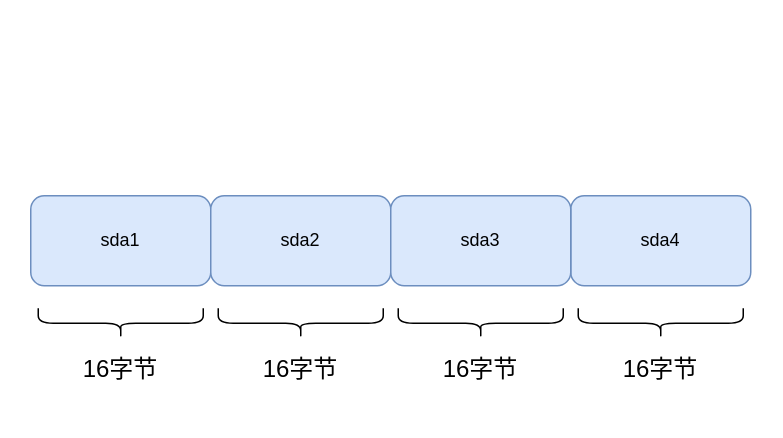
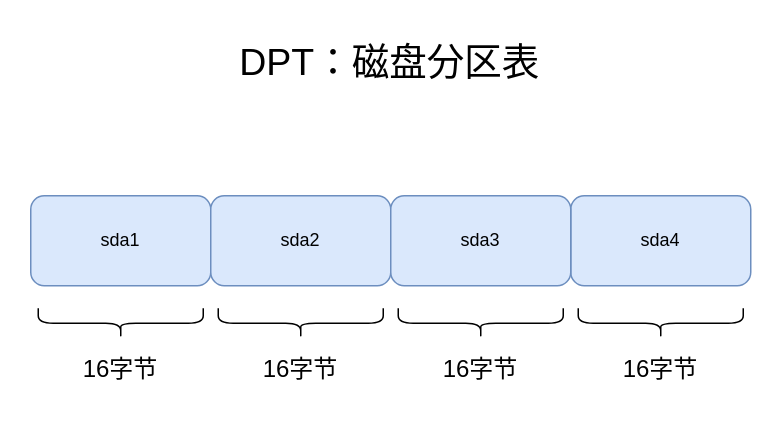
node "DPT：磁盘分区表": added
